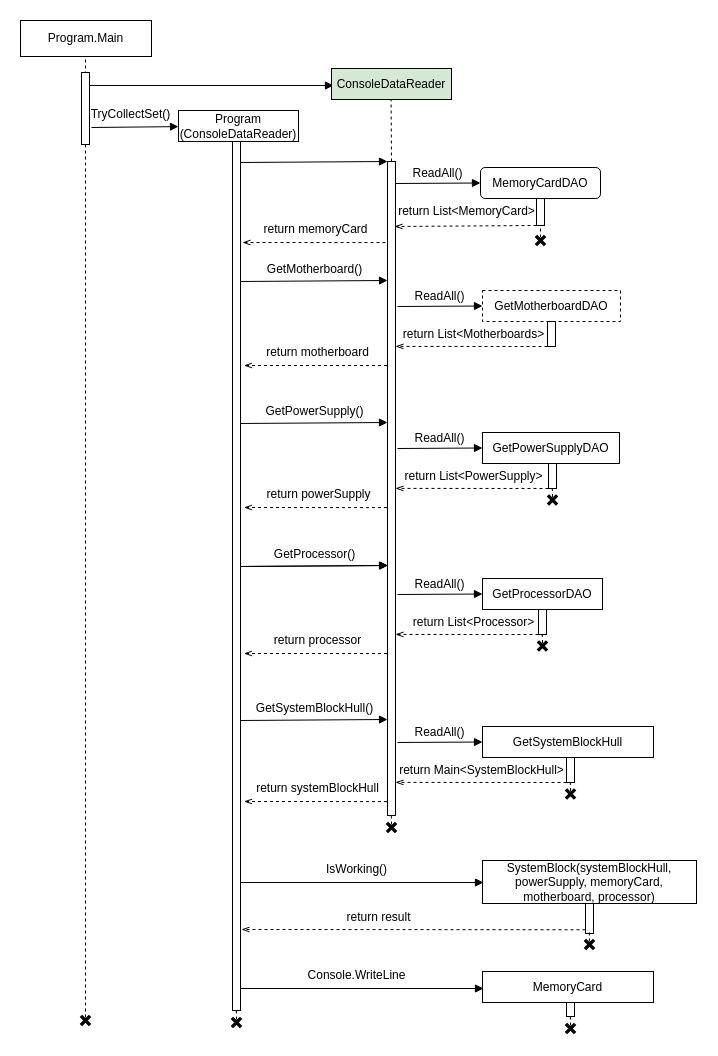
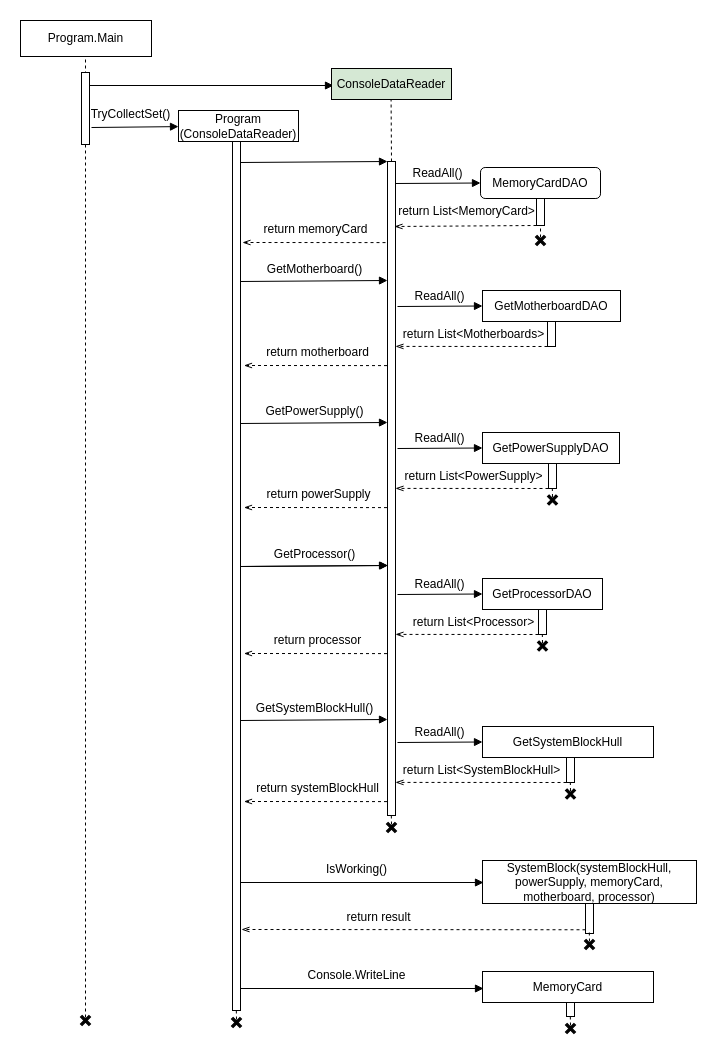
node "GetMotherboardDAO": style dashed -> solid
node "return Main<SystemBlockHull>": label "return Main<SystemBlockHull>" -> "return List<SystemBlockHull>"
